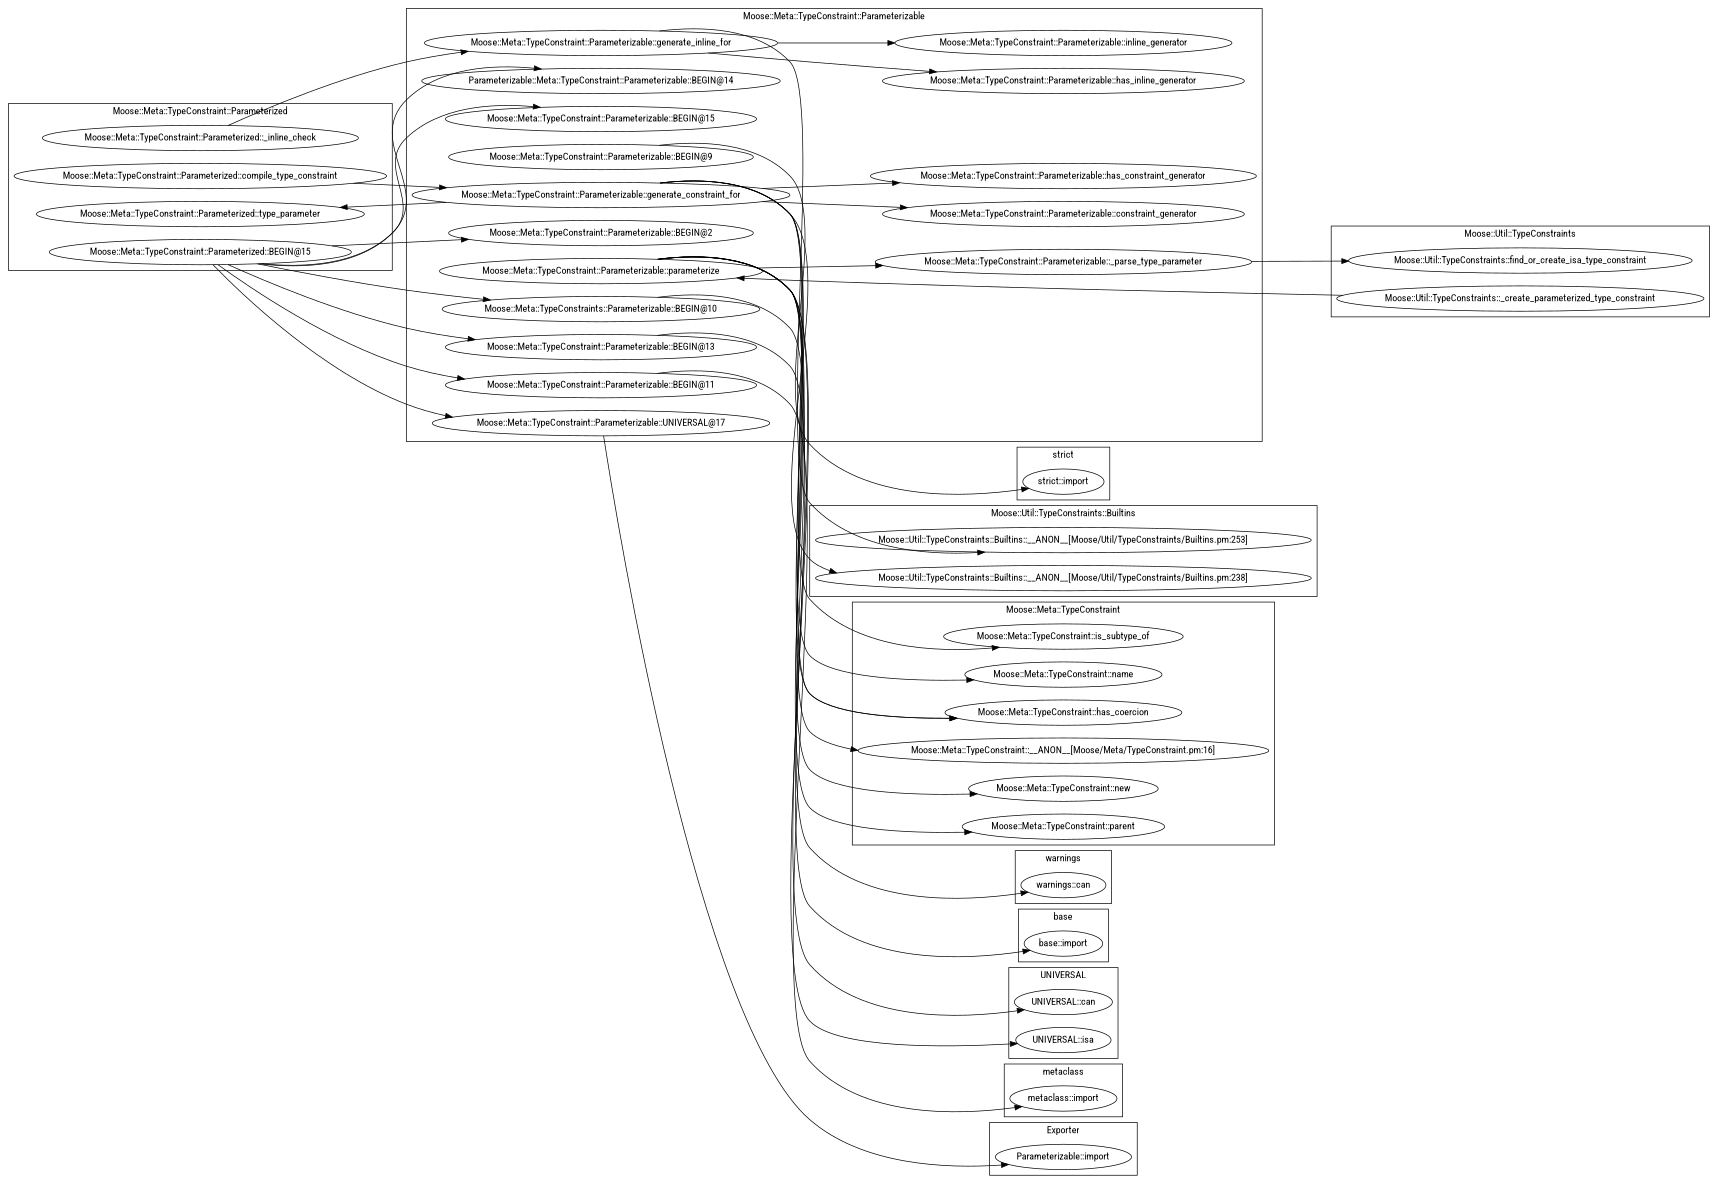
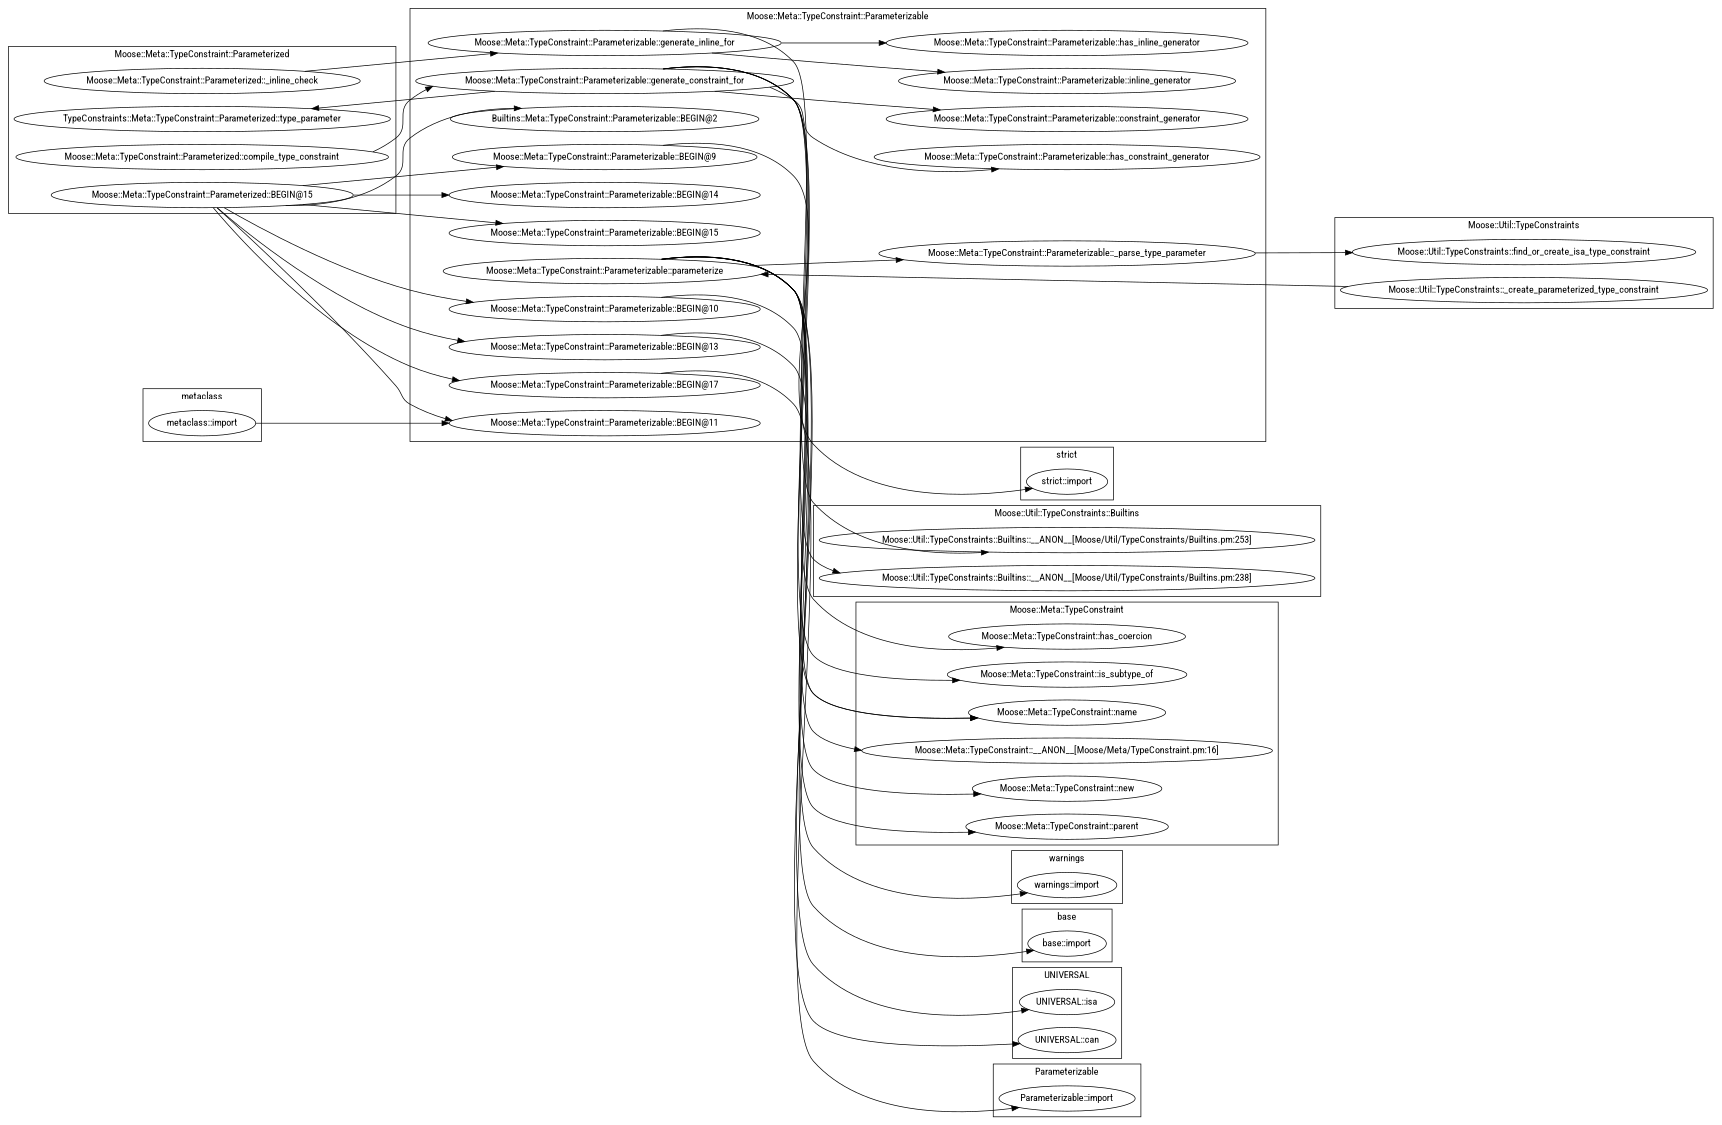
node "Parameterizable::Meta::TypeConstraint::Parameterizable::BEGIN@14": label "Parameterizable::Meta::TypeConstraint::Parameterizable::BEGIN@14" -> "Moose::Meta::TypeConstraint::Parameterizable::BEGIN@14"
edge "Moose::Meta::TypeConstraint::Parameterized::BEGIN@15" -> "Moose::Meta::TypeConstraint::Parameterizable::BEGIN@9": added
node "Moose::Meta::TypeConstraint::Parameterized::type_parameter": label "Moose::Meta::TypeConstraint::Parameterized::type_parameter" -> "TypeConstraints::Meta::TypeConstraint::Parameterized::type_parameter"
node "Moose::Meta::TypeConstraint::Parameterizable::BEGIN@2": label "Moose::Meta::TypeConstraint::Parameterizable::BEGIN@2" -> "Builtins::Meta::TypeConstraint::Parameterizable::BEGIN@2"
node "Moose::Meta::TypeConstraints::Parameterizable::BEGIN@10": label "Moose::Meta::TypeConstraints::Parameterizable::BEGIN@10" -> "Moose::Meta::TypeConstraint::Parameterizable::BEGIN@10"
node "Moose::Meta::TypeConstraint::Parameterizable::UNIVERSAL@17": label "Moose::Meta::TypeConstraint::Parameterizable::UNIVERSAL@17" -> "Moose::Meta::TypeConstraint::Parameterizable::BEGIN@17"
edge "Moose::Meta::TypeConstraint::Parameterizable::parameterize" -> "Moose::Meta::TypeConstraint::has_coercion": now "Moose::Meta::TypeConstraint::Parameterizable::parameterize" -> "Moose::Meta::TypeConstraint::name"
node "warnings::can": label "warnings::can" -> "warnings::import"
edge "Moose::Meta::TypeConstraint::Parameterizable::BEGIN@11" -> "metaclass::import": reversed
cluster "Exporter": label "Exporter" -> "Parameterizable"
